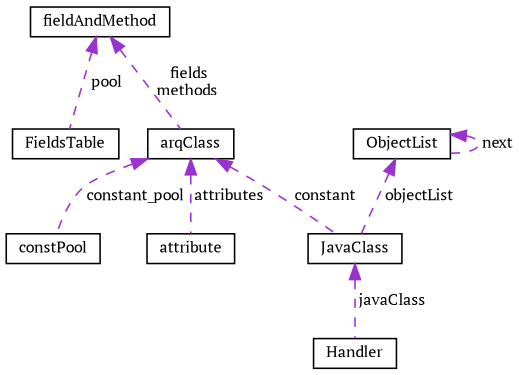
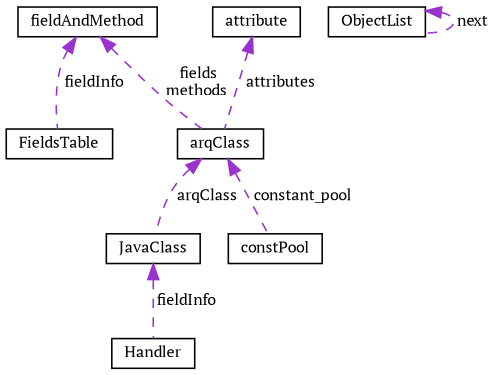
edge "FieldsTable" -> "fieldAndMethod": label " pool" -> " fieldInfo"
edge "JavaClass" -> "arqClass": label " constant" -> " arqClass"
edge "attribute" -> "arqClass": reversed
edge "JavaClass" -> "ObjectList": removed, label "objectList"
edge "Handler" -> "JavaClass": label " javaClass" -> " fieldInfo"
